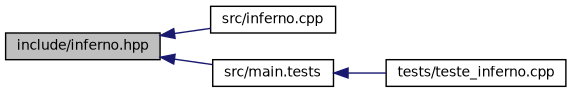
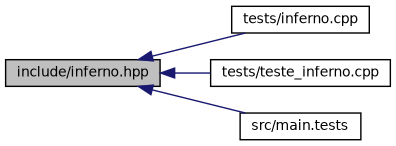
node "src/inferno.cpp": label "src/inferno.cpp" -> "tests/inferno.cpp"
edge "tests/teste_inferno.cpp" -> "src/main.tests": now "tests/teste_inferno.cpp" -> "include/inferno.hpp"
